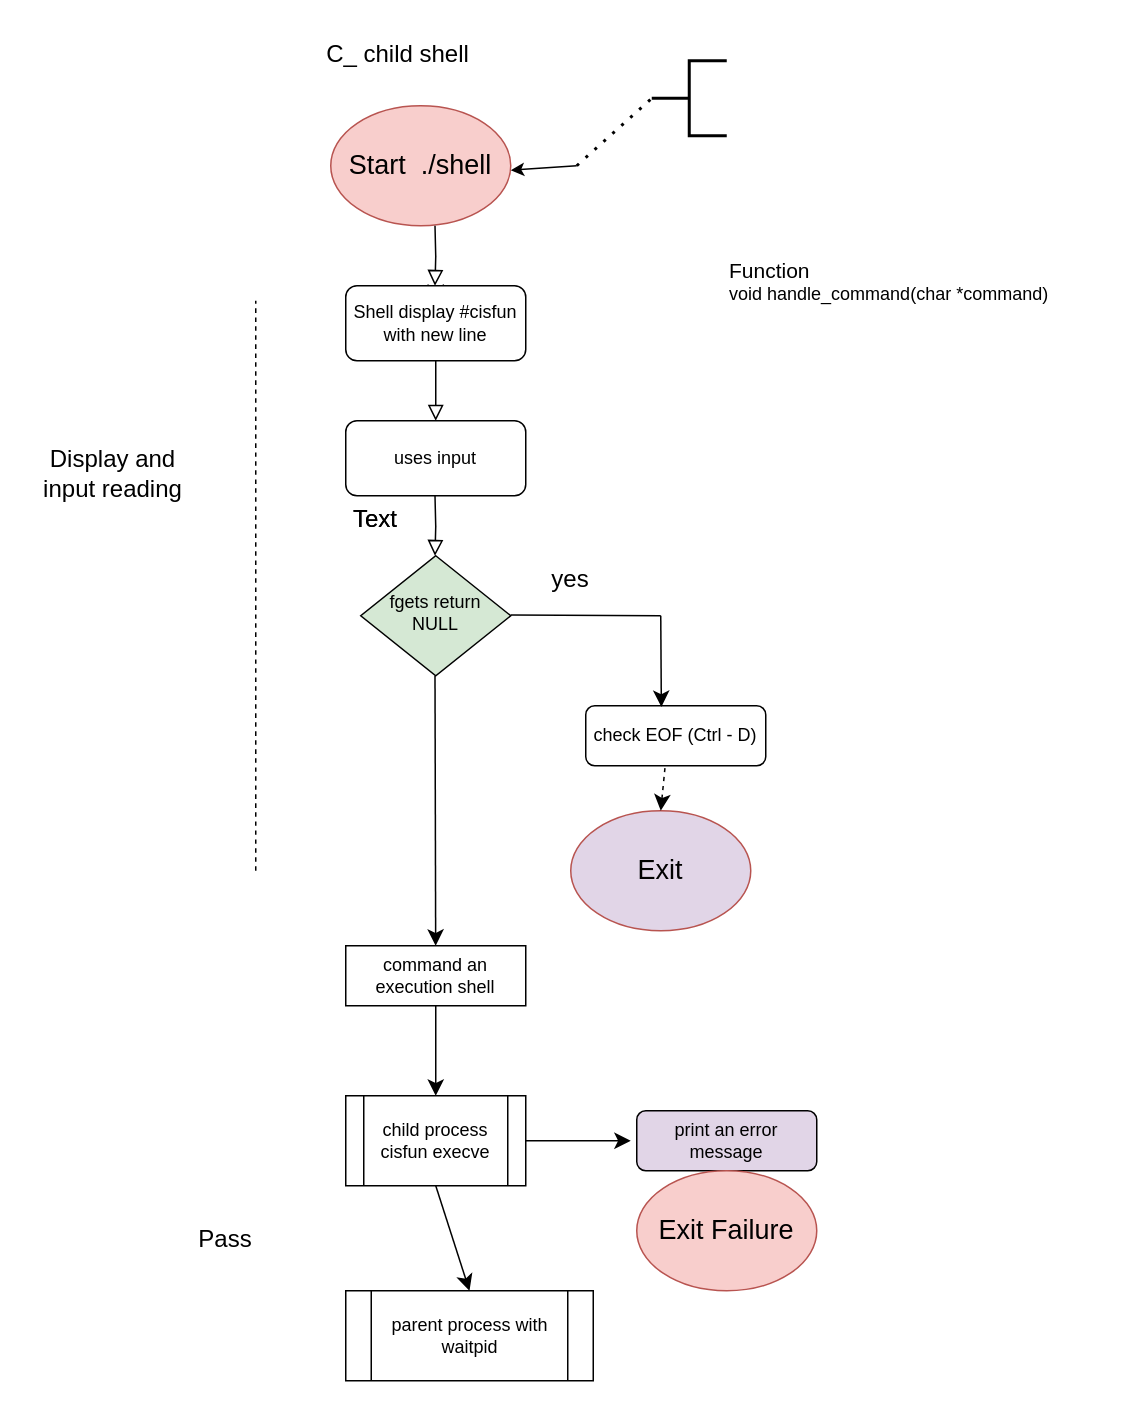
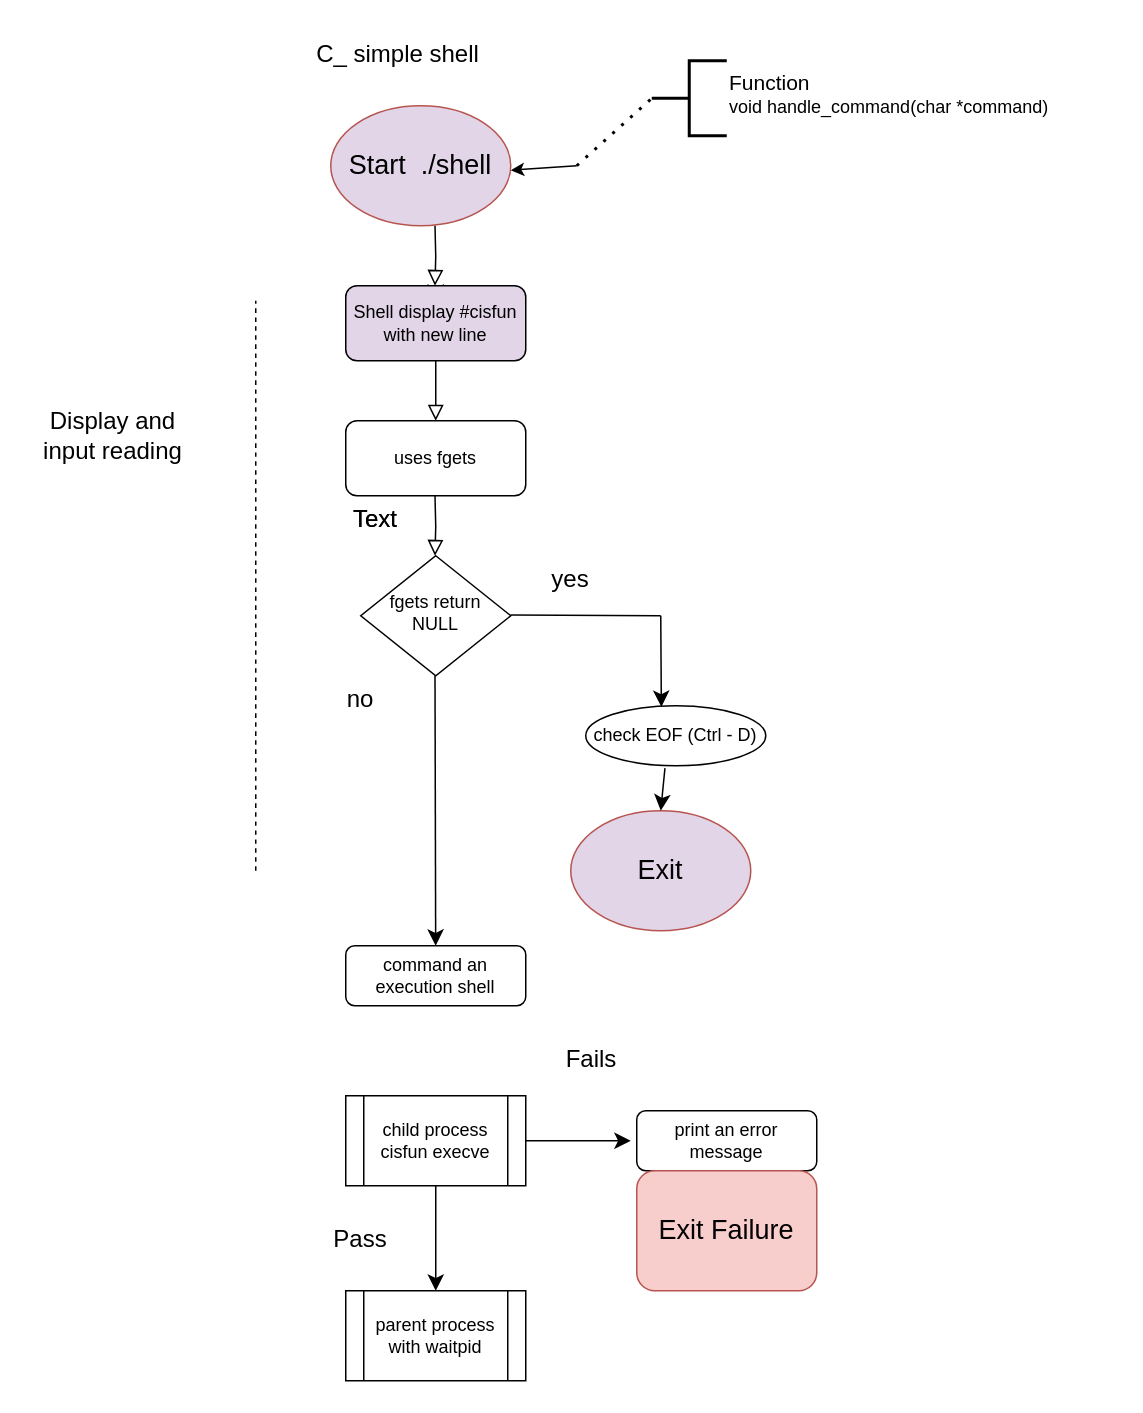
node "C_ child shell": label "C_ child shell" -> "C_ simple shell"
node "Start ./shell": fillcolor #f8cecc -> #e1d5e7
node "Function void handle_command(char *command)": moved (919, 278) -> (919, 91)
node "Shell display #cisfun with new line": fillcolor #ffffff -> #e1d5e7
node "uses input": label "uses input" -> "uses fgets"
node "Display and input reading": moved (113, 473) -> (113, 436)
node "fgets return NULL": fillcolor #d5e8d4 -> #ffffff
node "no": added
node "check EOF (Ctrl - D)": shape rounded rectangle -> ellipse
edge "check EOF (Ctrl - D)" -> "Exit": style dashed -> solid
node "command an execution shell": shape rectangle -> rounded rectangle
edge "command an execution shell" -> "child process cisfun execve": removed
node "Fails": added
node "print an error message": fillcolor #e1d5e7 -> #ffffff
node "Exit Failure": shape ellipse -> rounded rectangle
node "Pass": moved (226, 1238) -> (361, 1238)
node "parent process with waitpid": size 248x90 -> 180x90
